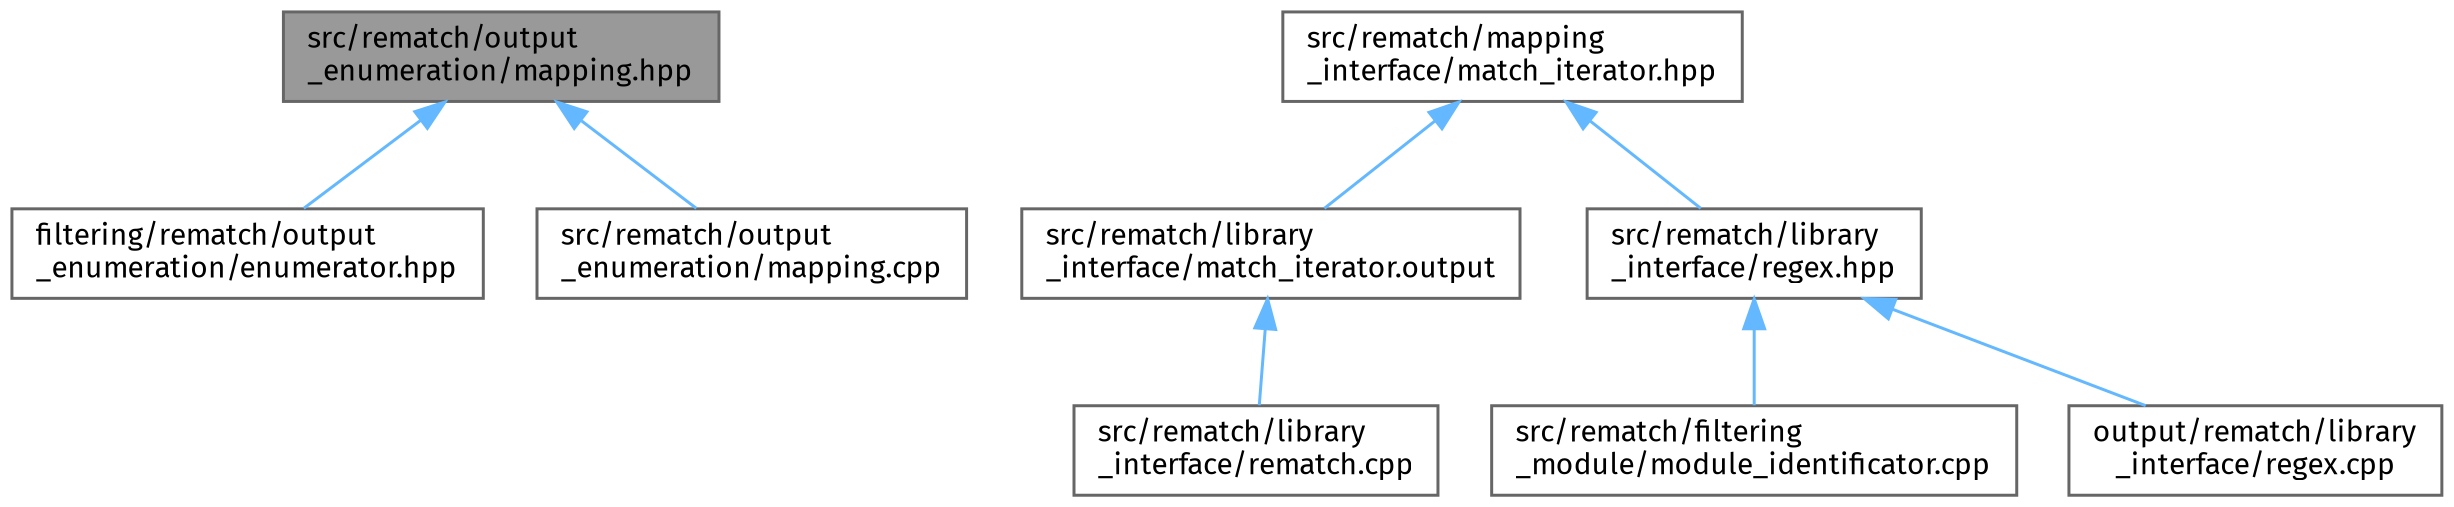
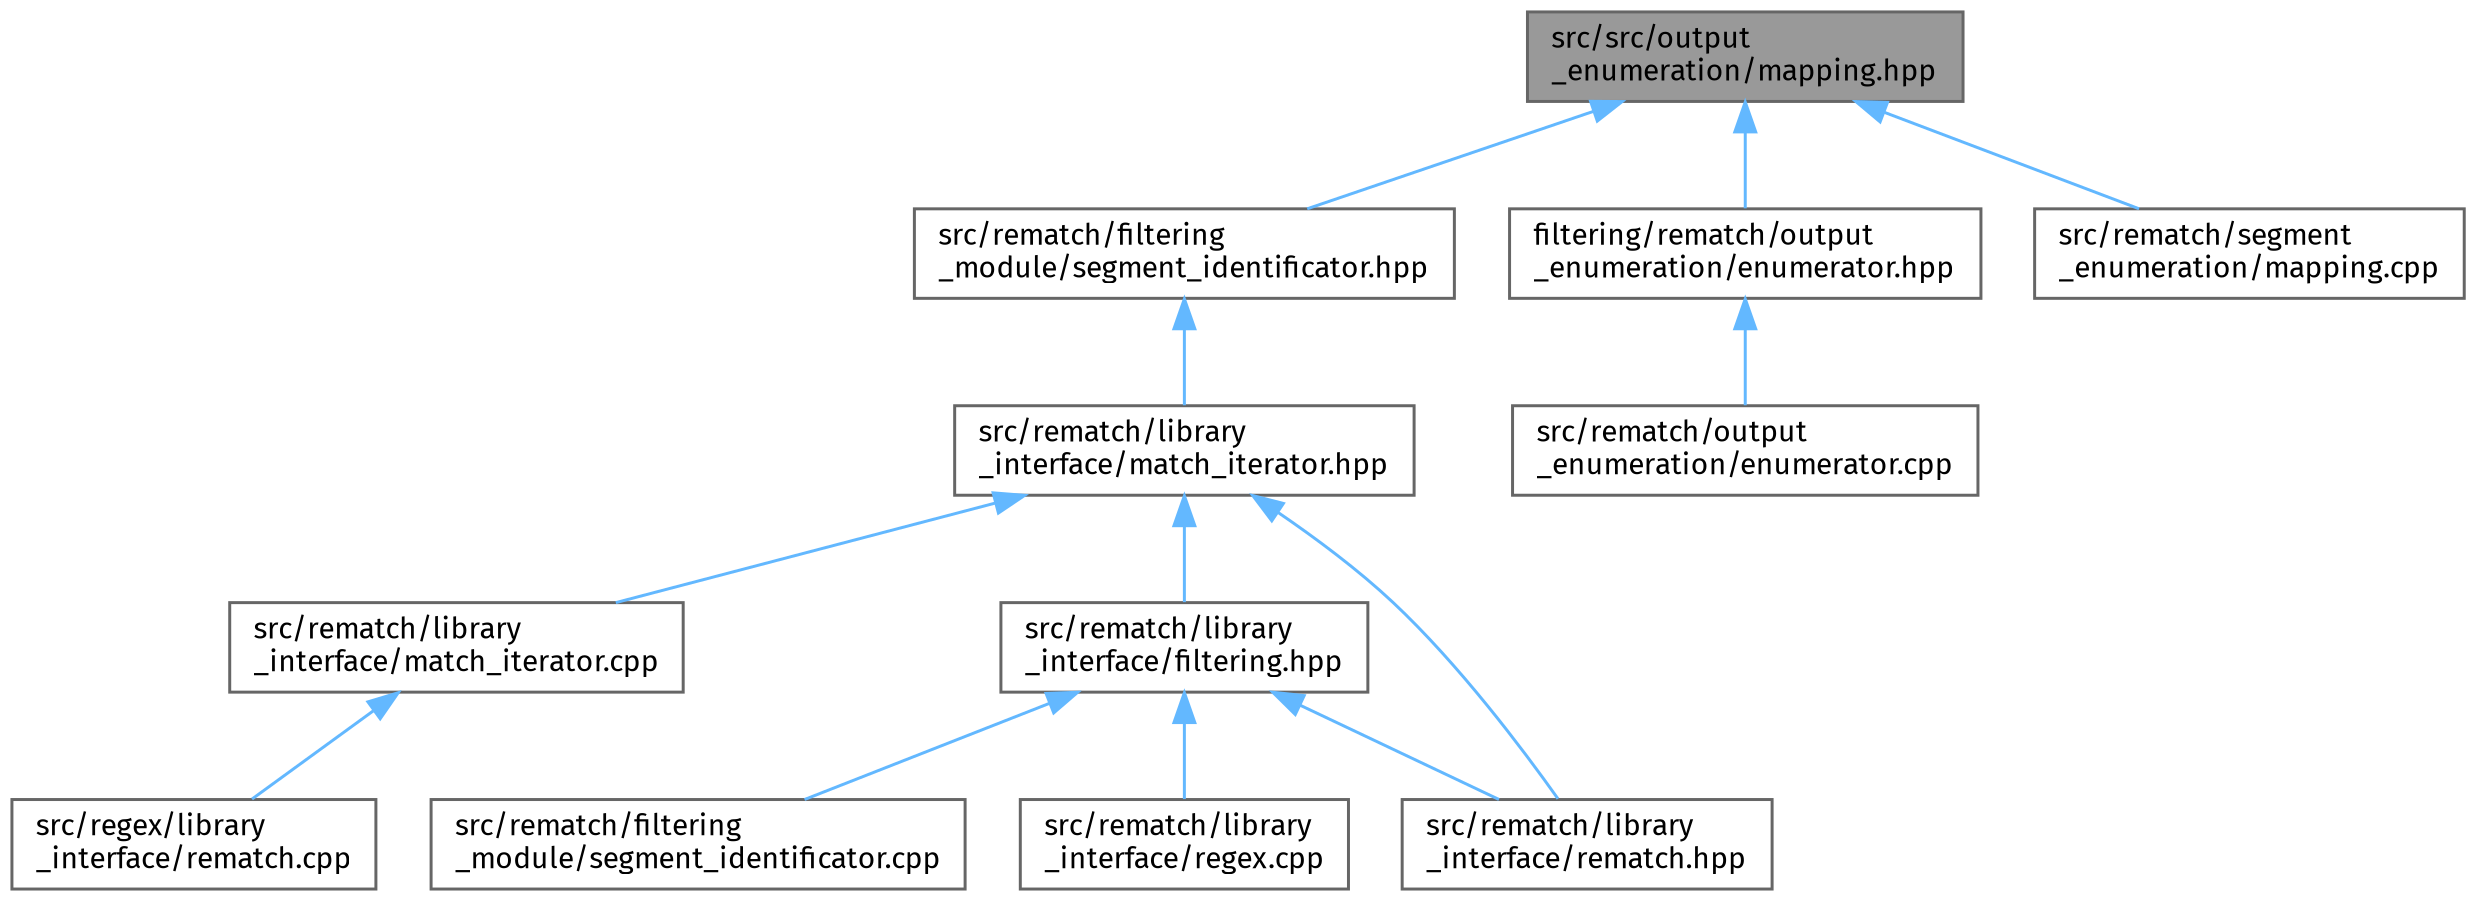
node "src/rematch/output _enumeration/mapping.hpp": label "src/rematch/output _enumeration/mapping.hpp" -> "src/src/output _enumeration/mapping.hpp"
node "src/rematch/mapping _interface/match_iterator.hpp": label "src/rematch/mapping _interface/match_iterator.hpp" -> "src/rematch/library _interface/match_iterator.hpp"
node "src/rematch/output _enumeration/mapping.cpp": label "src/rematch/output _enumeration/mapping.cpp" -> "src/rematch/segment _enumeration/mapping.cpp"
node "src/rematch/filtering _module/segment_identificator.hpp": added
node "src/rematch/library _interface/match_iterator.output": label "src/rematch/library _interface/match_iterator.output" -> "src/rematch/library _interface/match_iterator.cpp"
node "src/rematch/library _interface/regex.hpp": label "src/rematch/library _interface/regex.hpp" -> "src/rematch/library _interface/filtering.hpp"
node "src/rematch/library _interface/rematch.cpp": label "src/rematch/library _interface/rematch.cpp" -> "src/regex/library _interface/rematch.cpp"
node "src/rematch/output _enumeration/enumerator.cpp": added
node "src/rematch/filtering _module/module_identificator.cpp": label "src/rematch/filtering _module/module_identificator.cpp" -> "src/rematch/filtering _module/segment_identificator.cpp"
node "output/rematch/library _interface/regex.cpp": label "output/rematch/library _interface/regex.cpp" -> "src/rematch/library _interface/regex.cpp"
node "src/rematch/library _interface/rematch.hpp": added
